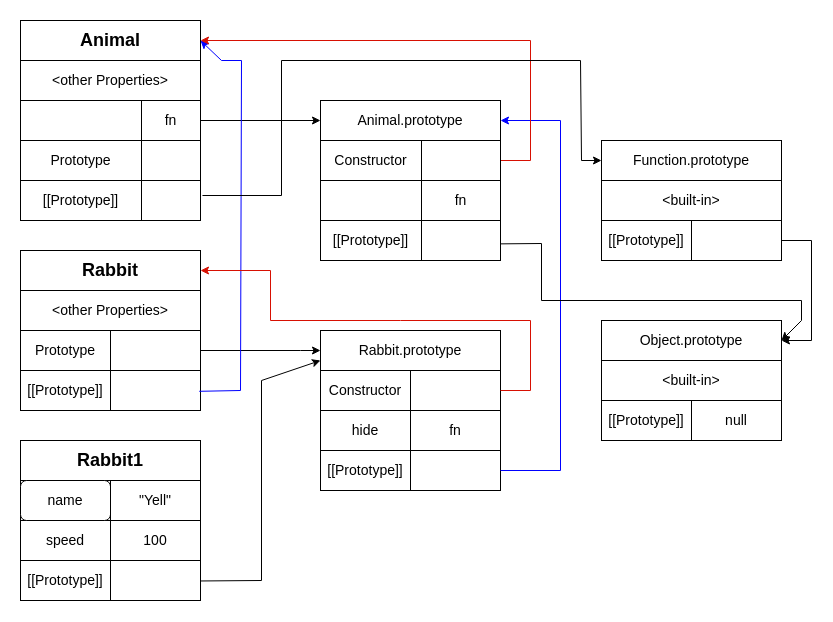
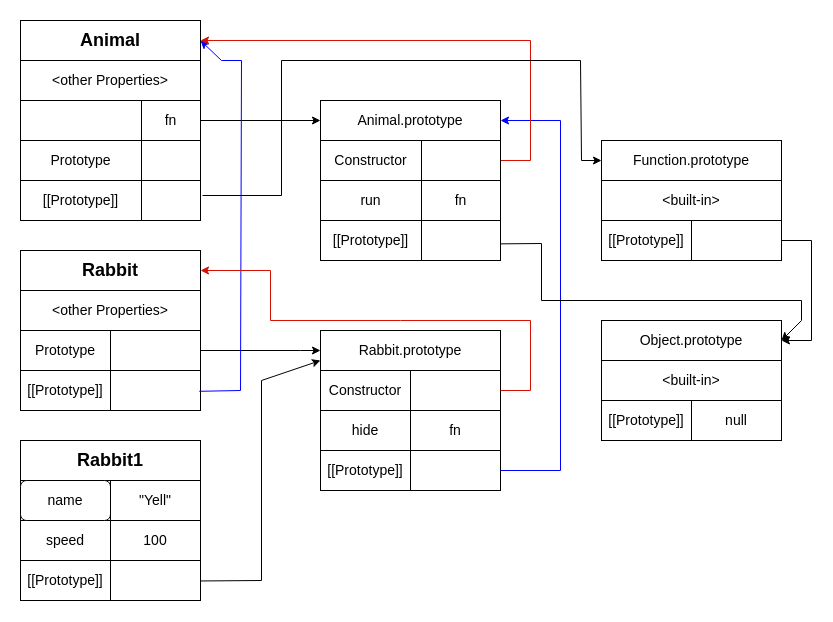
node "run": added
